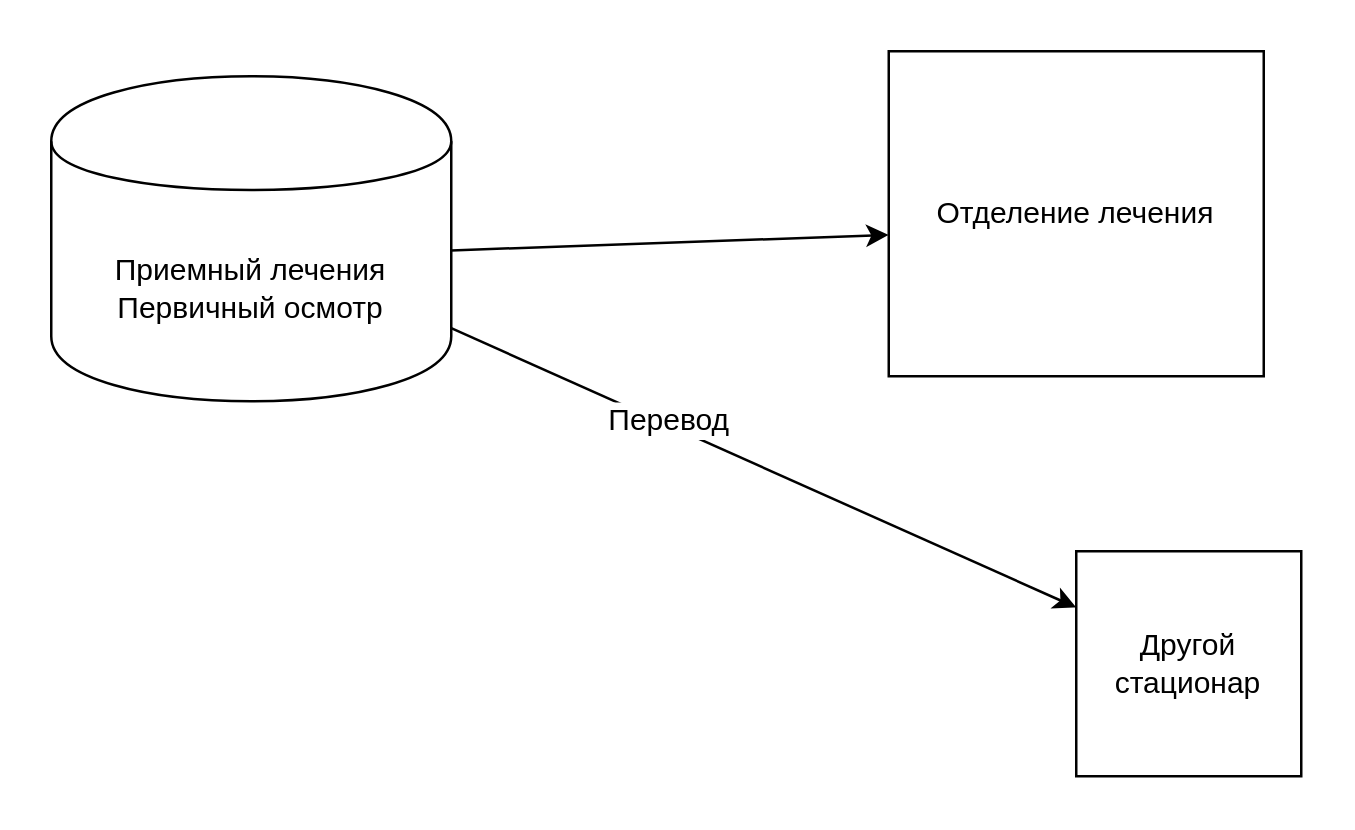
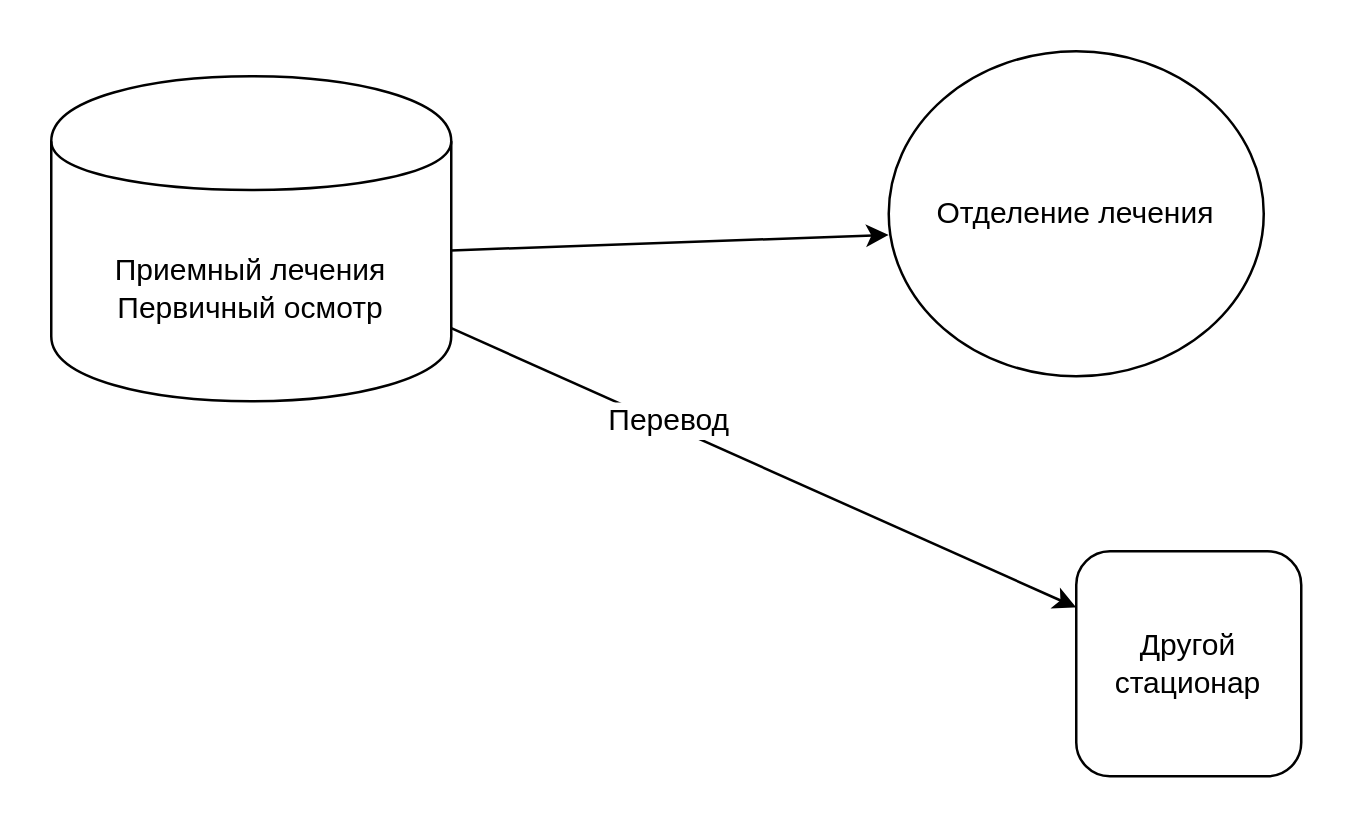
node "Отделение лечения": shape rectangle -> ellipse
node "Другой стационар": shape rectangle -> rounded rectangle
